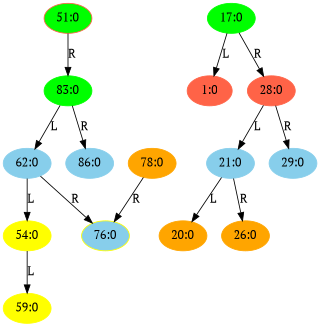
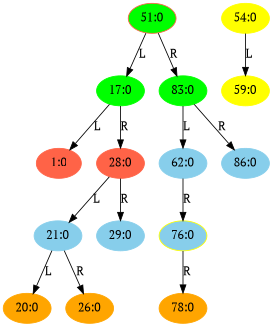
edge "51:0" -> "17:0": added, label "L"
edge "62:0" -> "54:0": removed, label "L"
edge "78:0" -> "76:0": reversed
